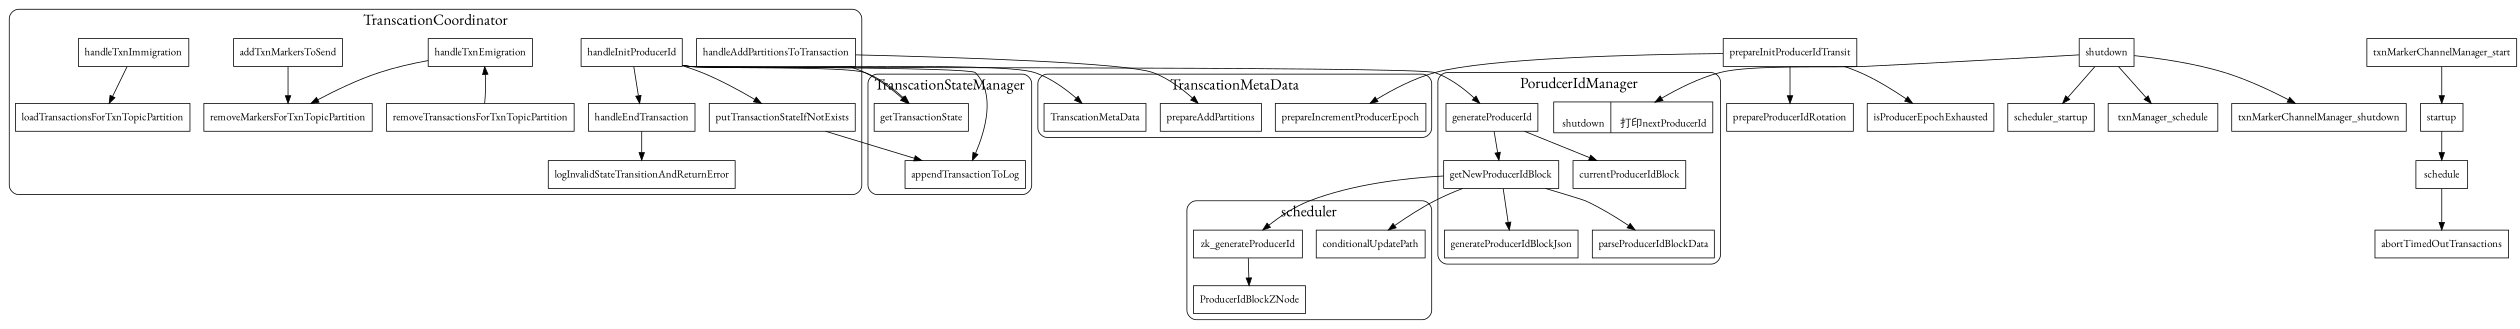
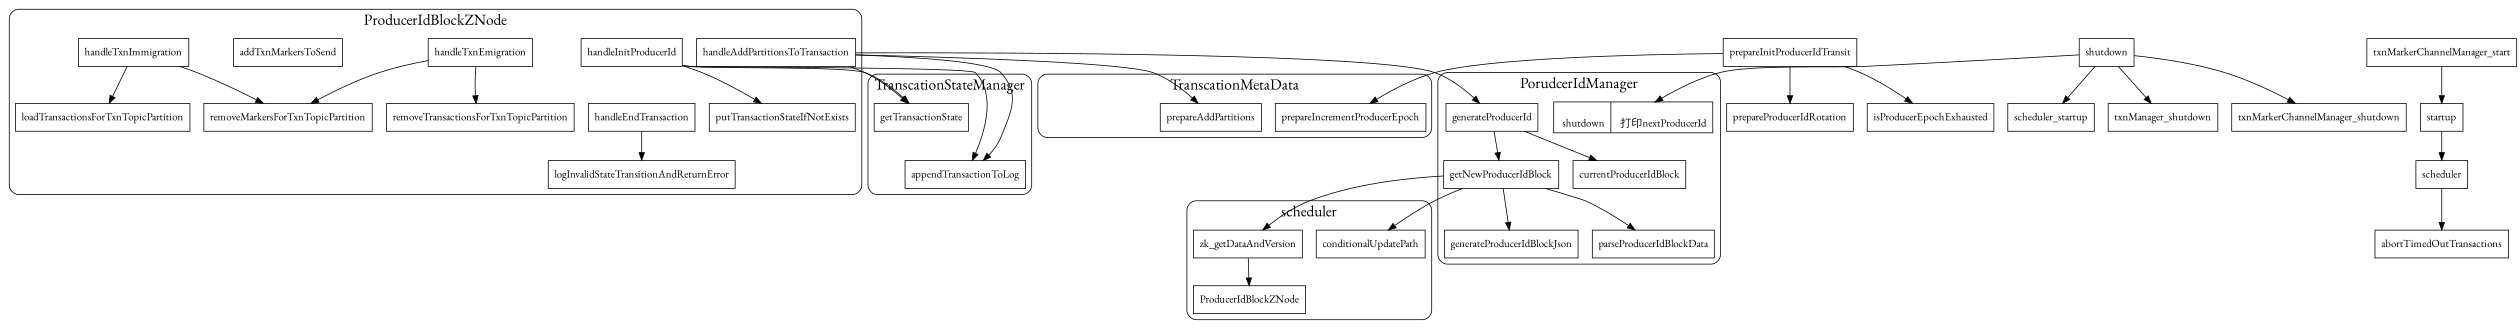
cluster "TranscationCoordinator": label "TranscationCoordinator" -> "ProducerIdBlockZNode"
edge "handleInitProducerId" -> "generateProducerId": now "handleAddPartitionsToTransaction" -> "generateProducerId"
edge "addTxnMarkersToSend" -> "removeMarkersForTxnTopicPartition": now "handleTxnImmigration" -> "removeMarkersForTxnTopicPartition"
edge "handleInitProducerId" -> "handleEndTransaction": removed
edge "removeTransactionsForTxnTopicPartition" -> "handleTxnEmigration": reversed
node "TranscationMetaData": removed
node "txnManager_schedule": label "txnManager_schedule" -> "txnManager_shutdown"
edge "putTransactionStateIfNotExists" -> "appendTransactionToLog": now "handleAddPartitionsToTransaction" -> "appendTransactionToLog"
node "schedule": label "schedule" -> "scheduler"
node "zk_generateProducerId": label "zk_generateProducerId" -> "zk_getDataAndVersion"
